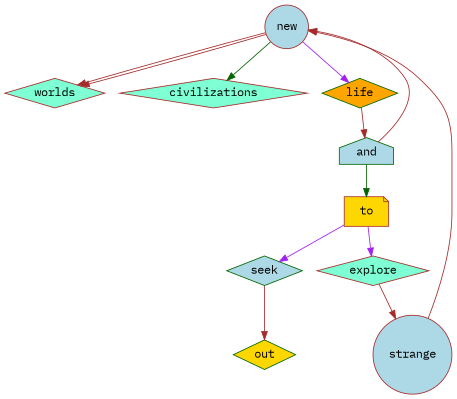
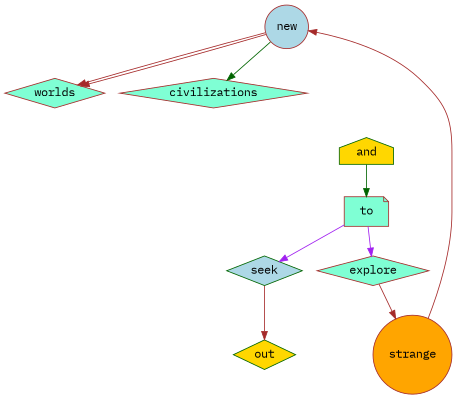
edge "and" -> "new": removed
node "life": removed
node "and": fillcolor lightblue -> gold
node "to": fillcolor gold -> aquamarine
node "strange": fillcolor lightblue -> orange
